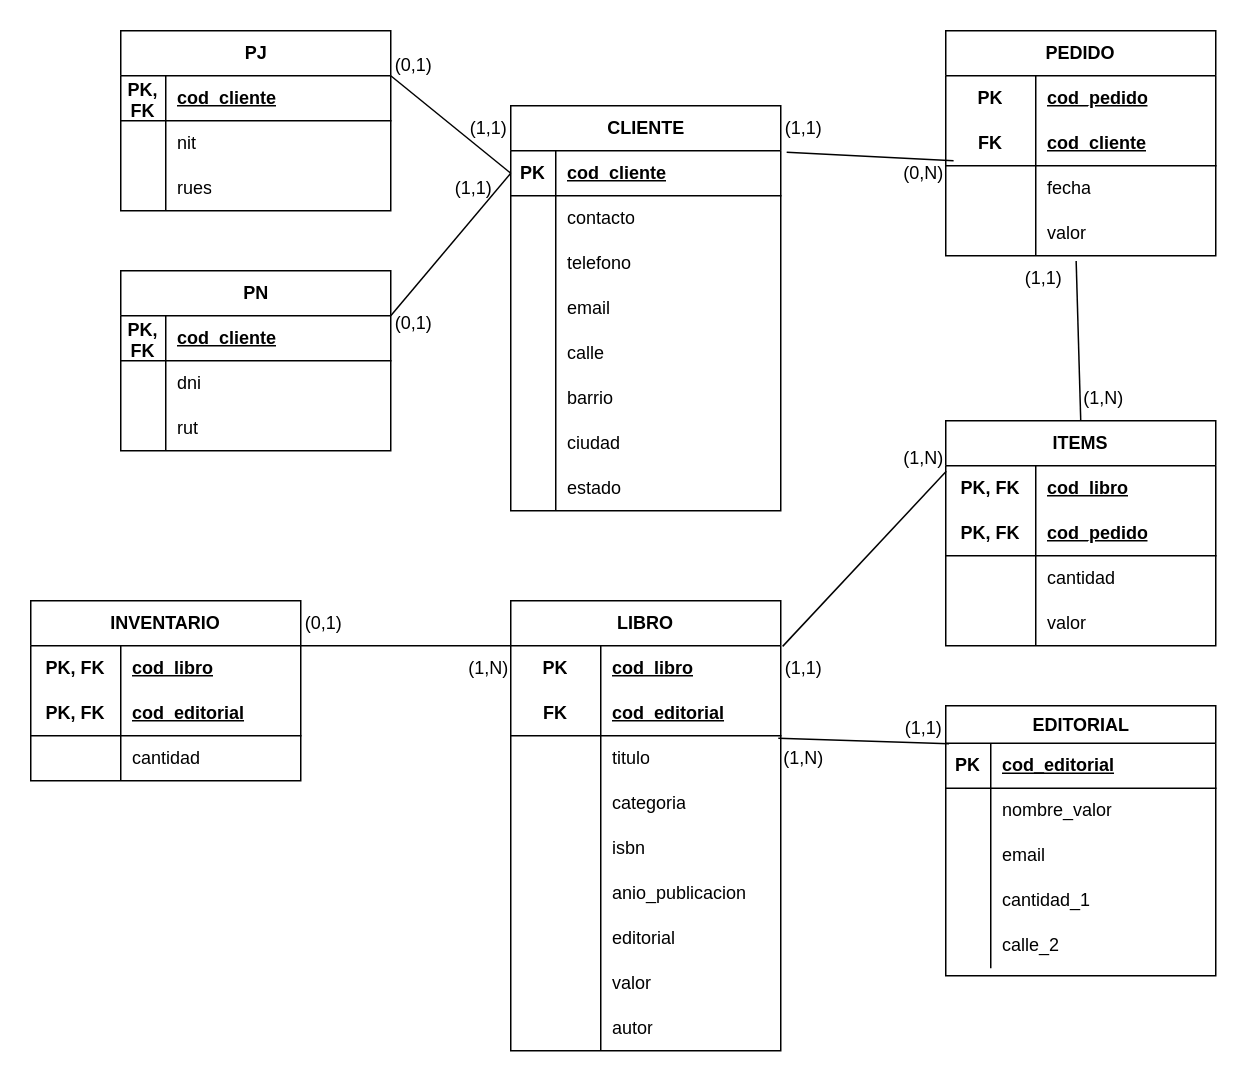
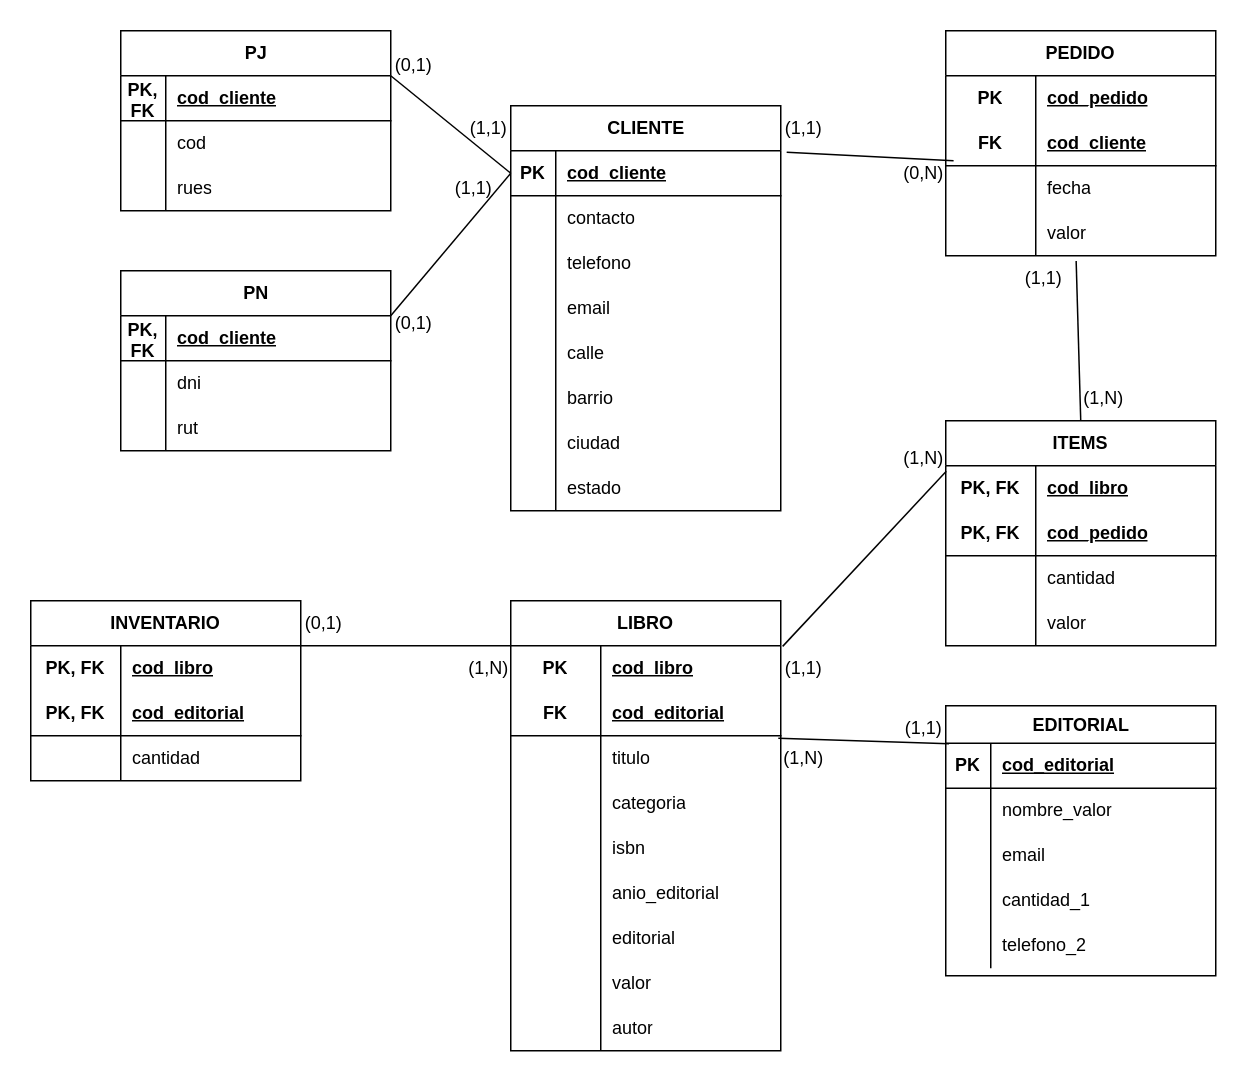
node "nit": label "nit" -> "cod"
node "anio_publicacion": label "anio_publicacion" -> "anio_editorial"
node "calle_2": label "calle_2" -> "telefono_2"
